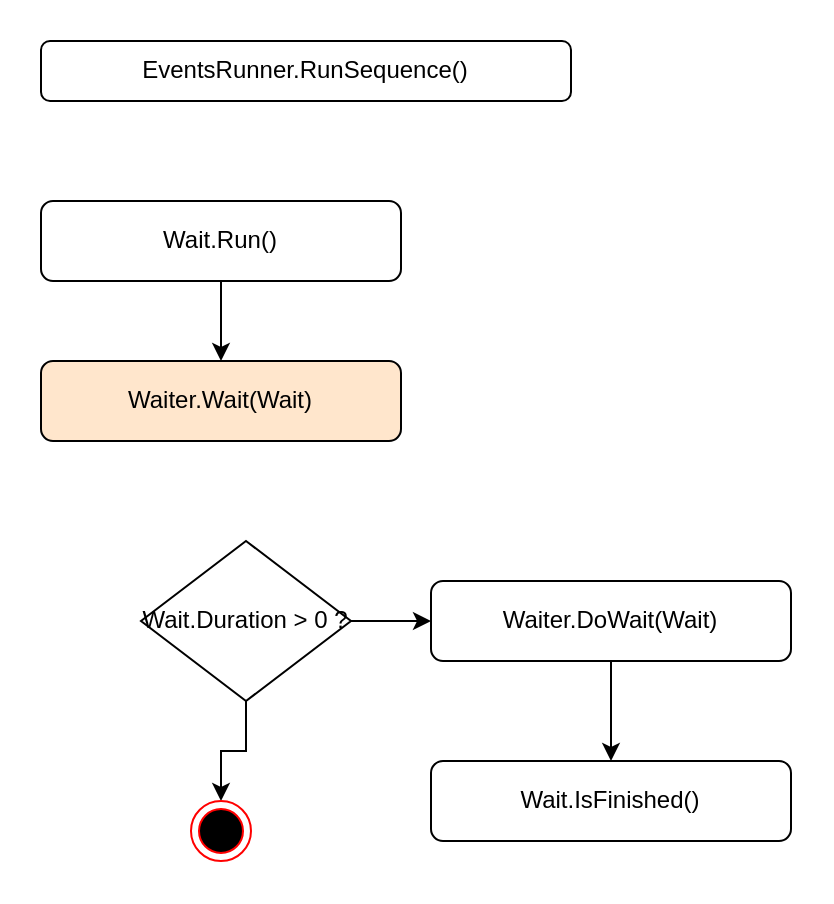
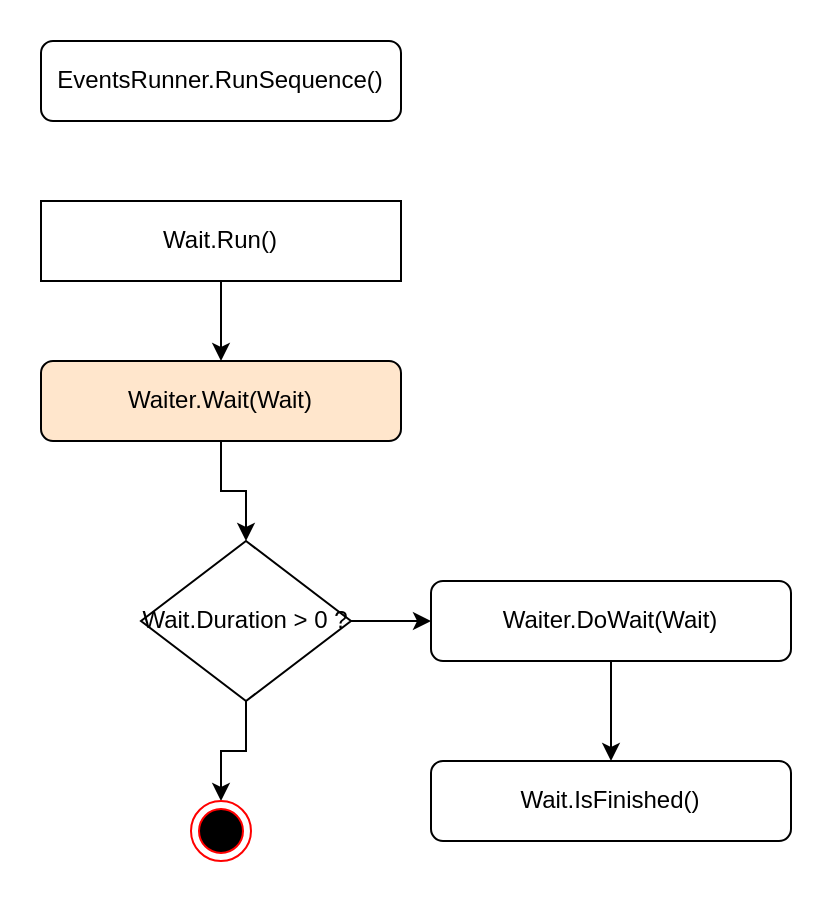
node "EventsRunner.RunSequence()": size 530x60 -> 360x80
node "Wait.Run()": shape rounded rectangle -> rectangle
edge "Waiter.Wait(Wait)" -> "Wait.Duration > 0 ?": added
